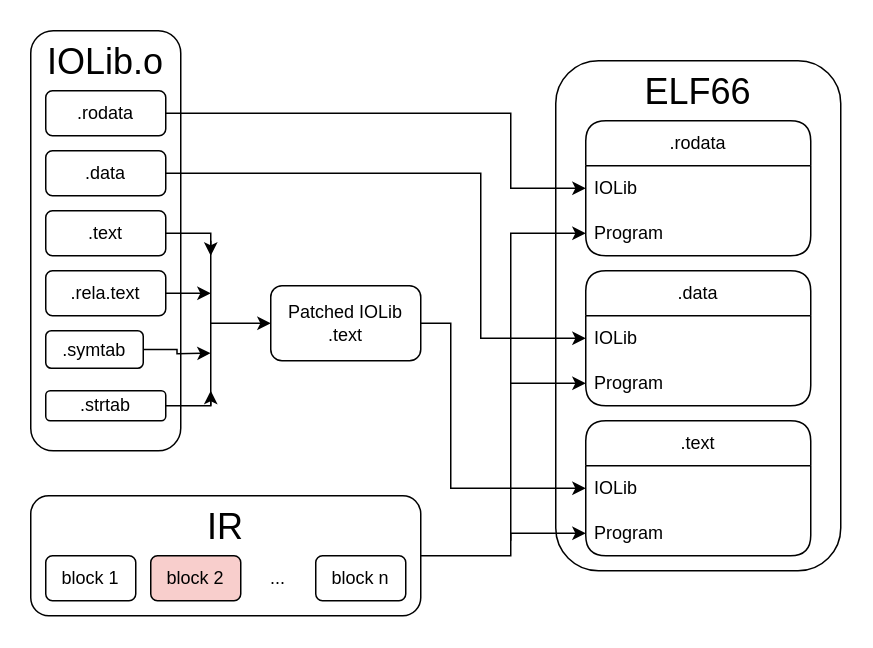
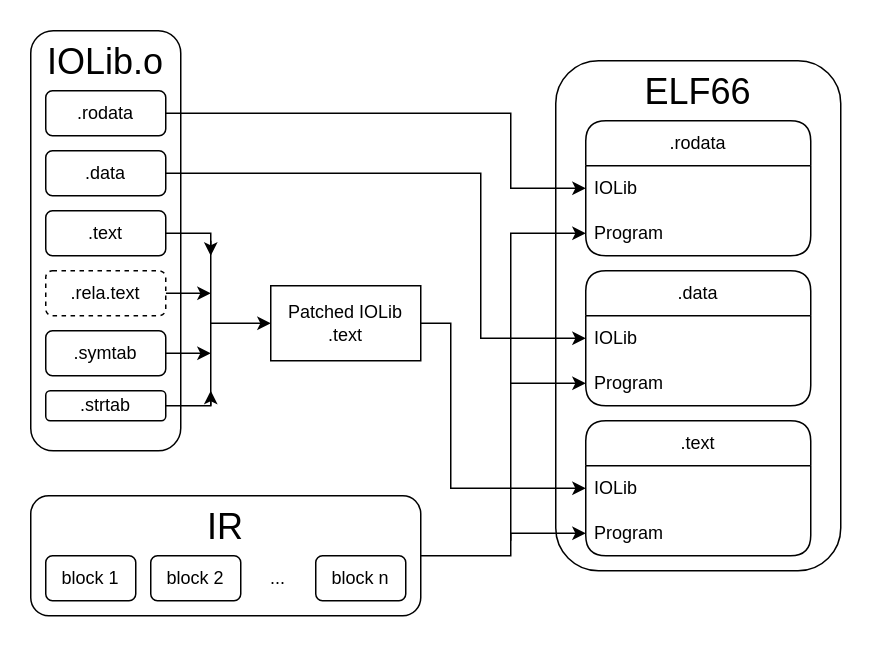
node ".rela.text": style solid -> dashed
node "Patched IOLib .text": shape rounded rectangle -> rectangle
node ".symtab": size 98x38 -> 120x45
node "block 2": fillcolor #f8cecc -> #ffffff
